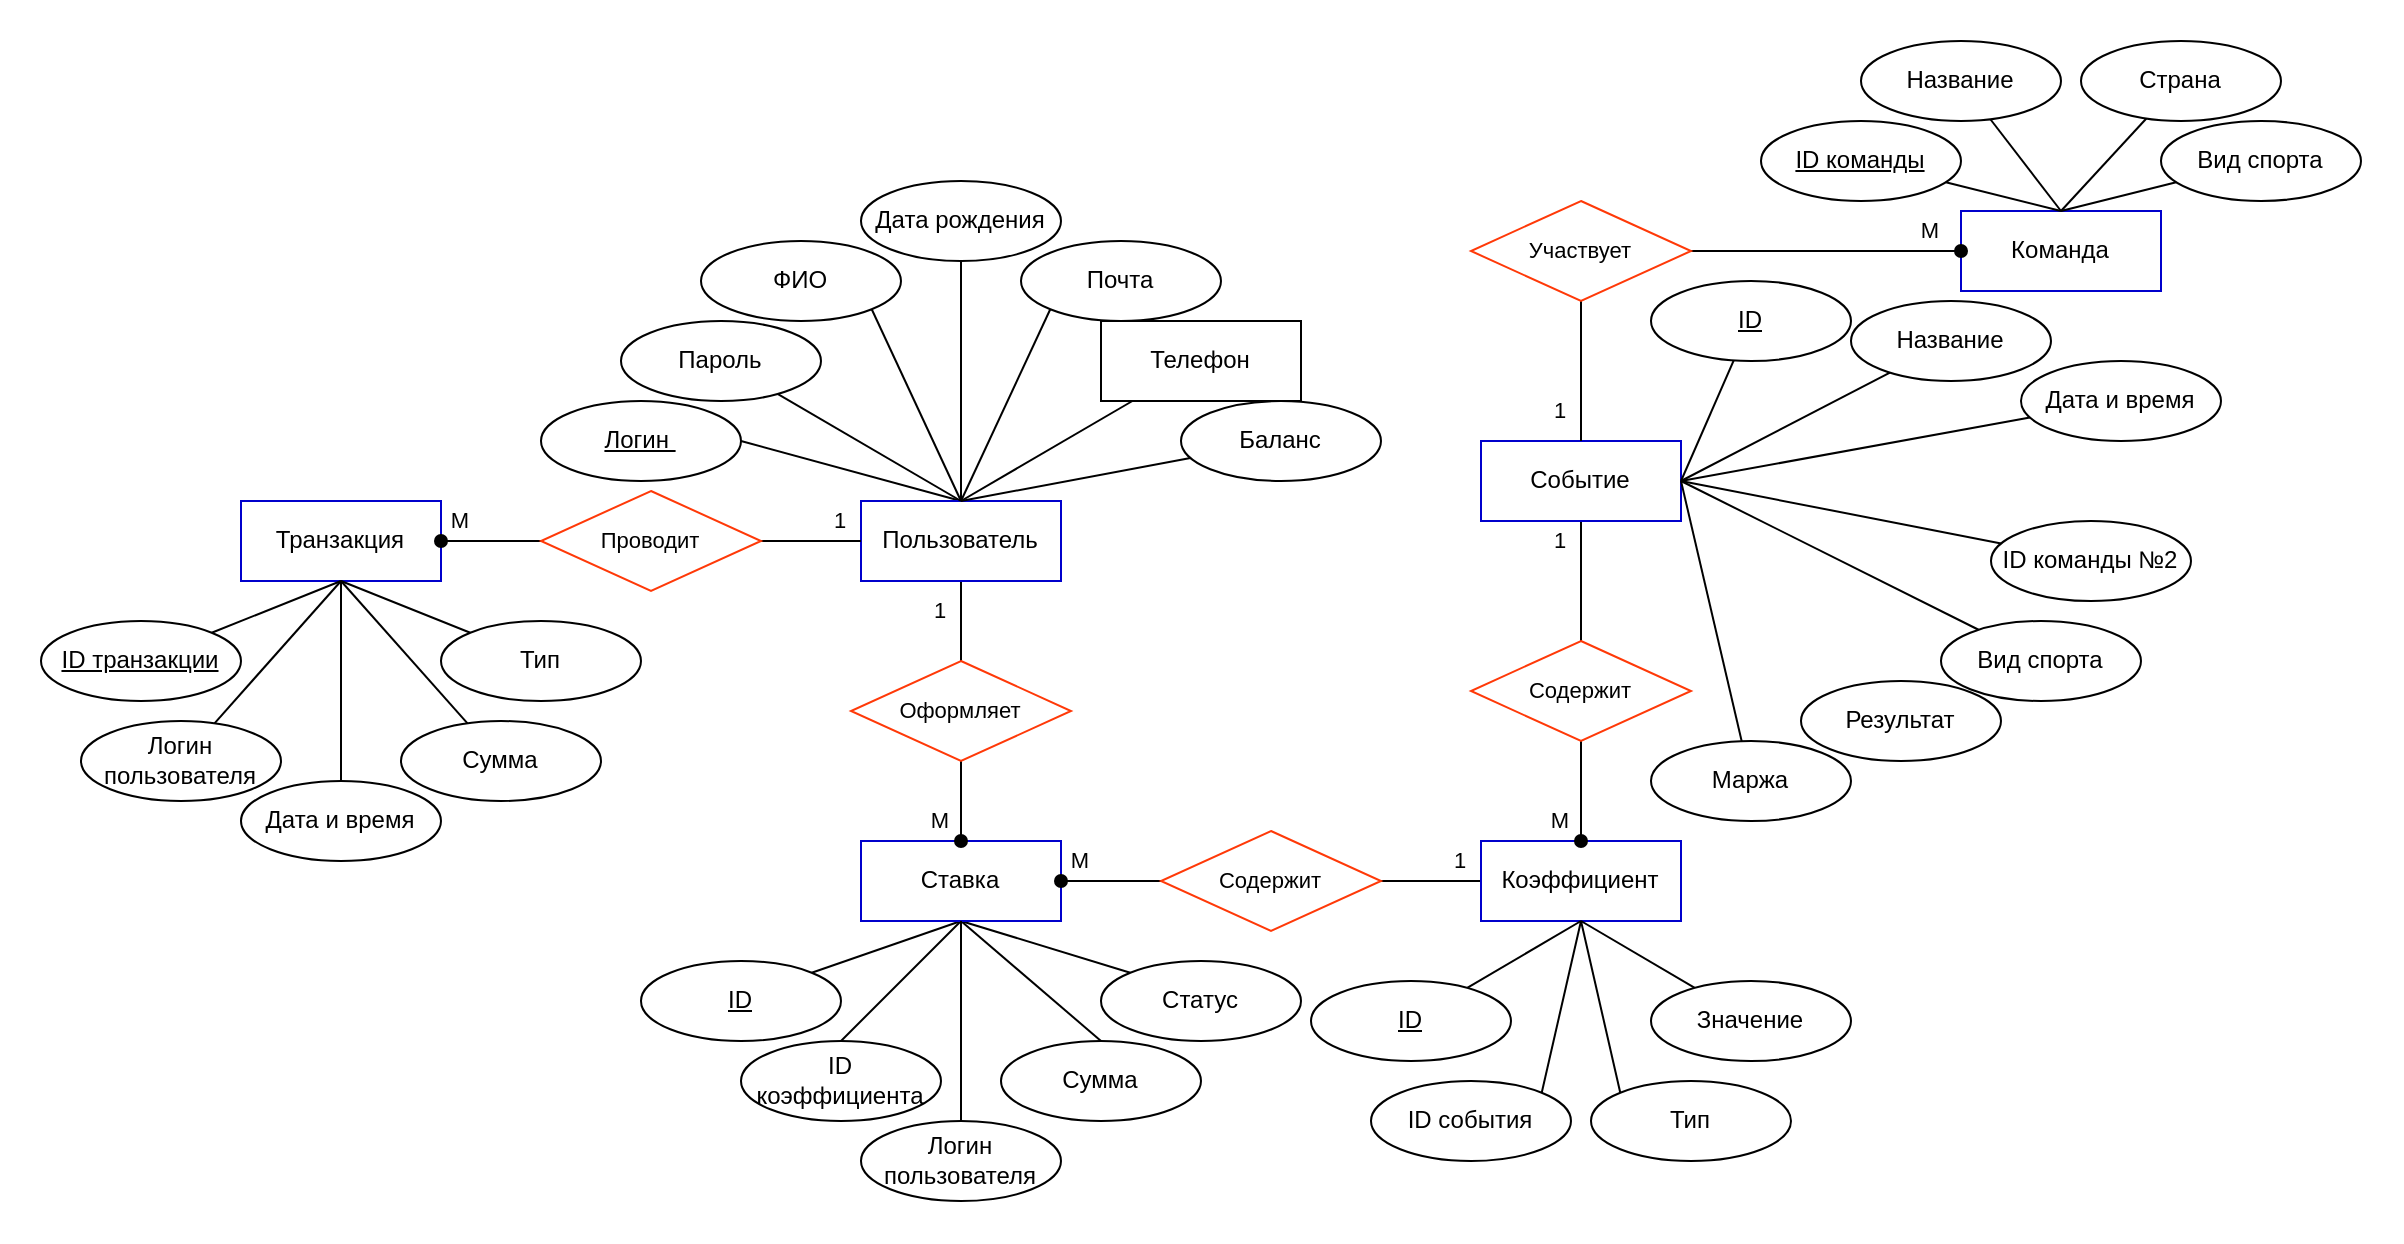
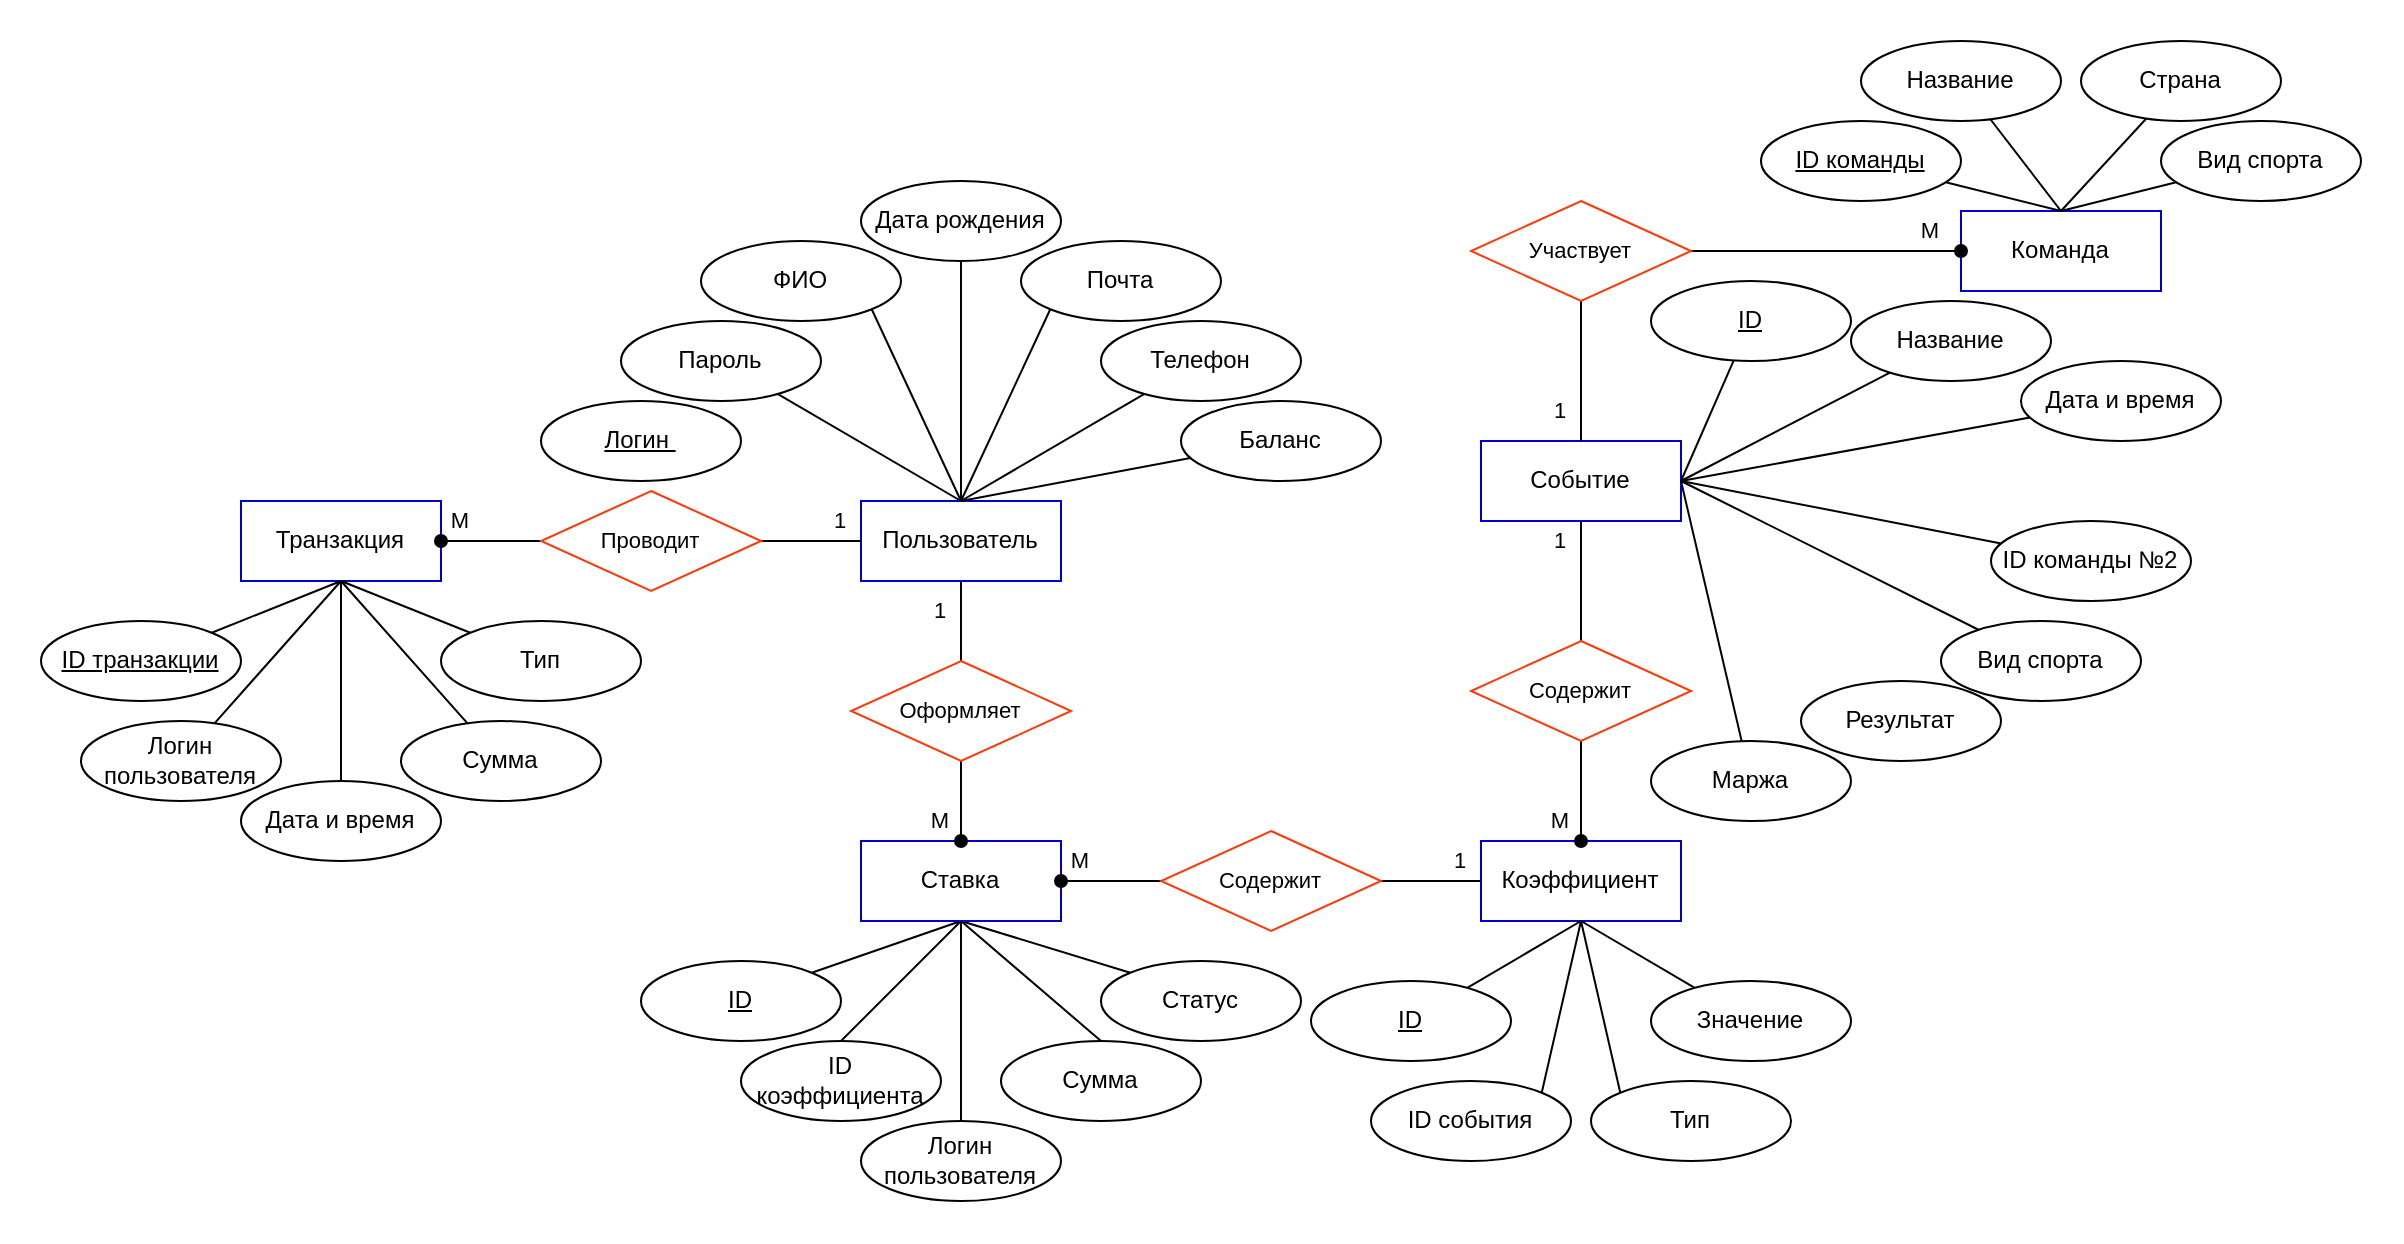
node "Телефон": shape rectangle -> ellipse
edge "Логин" -- "Пользователь": removed
